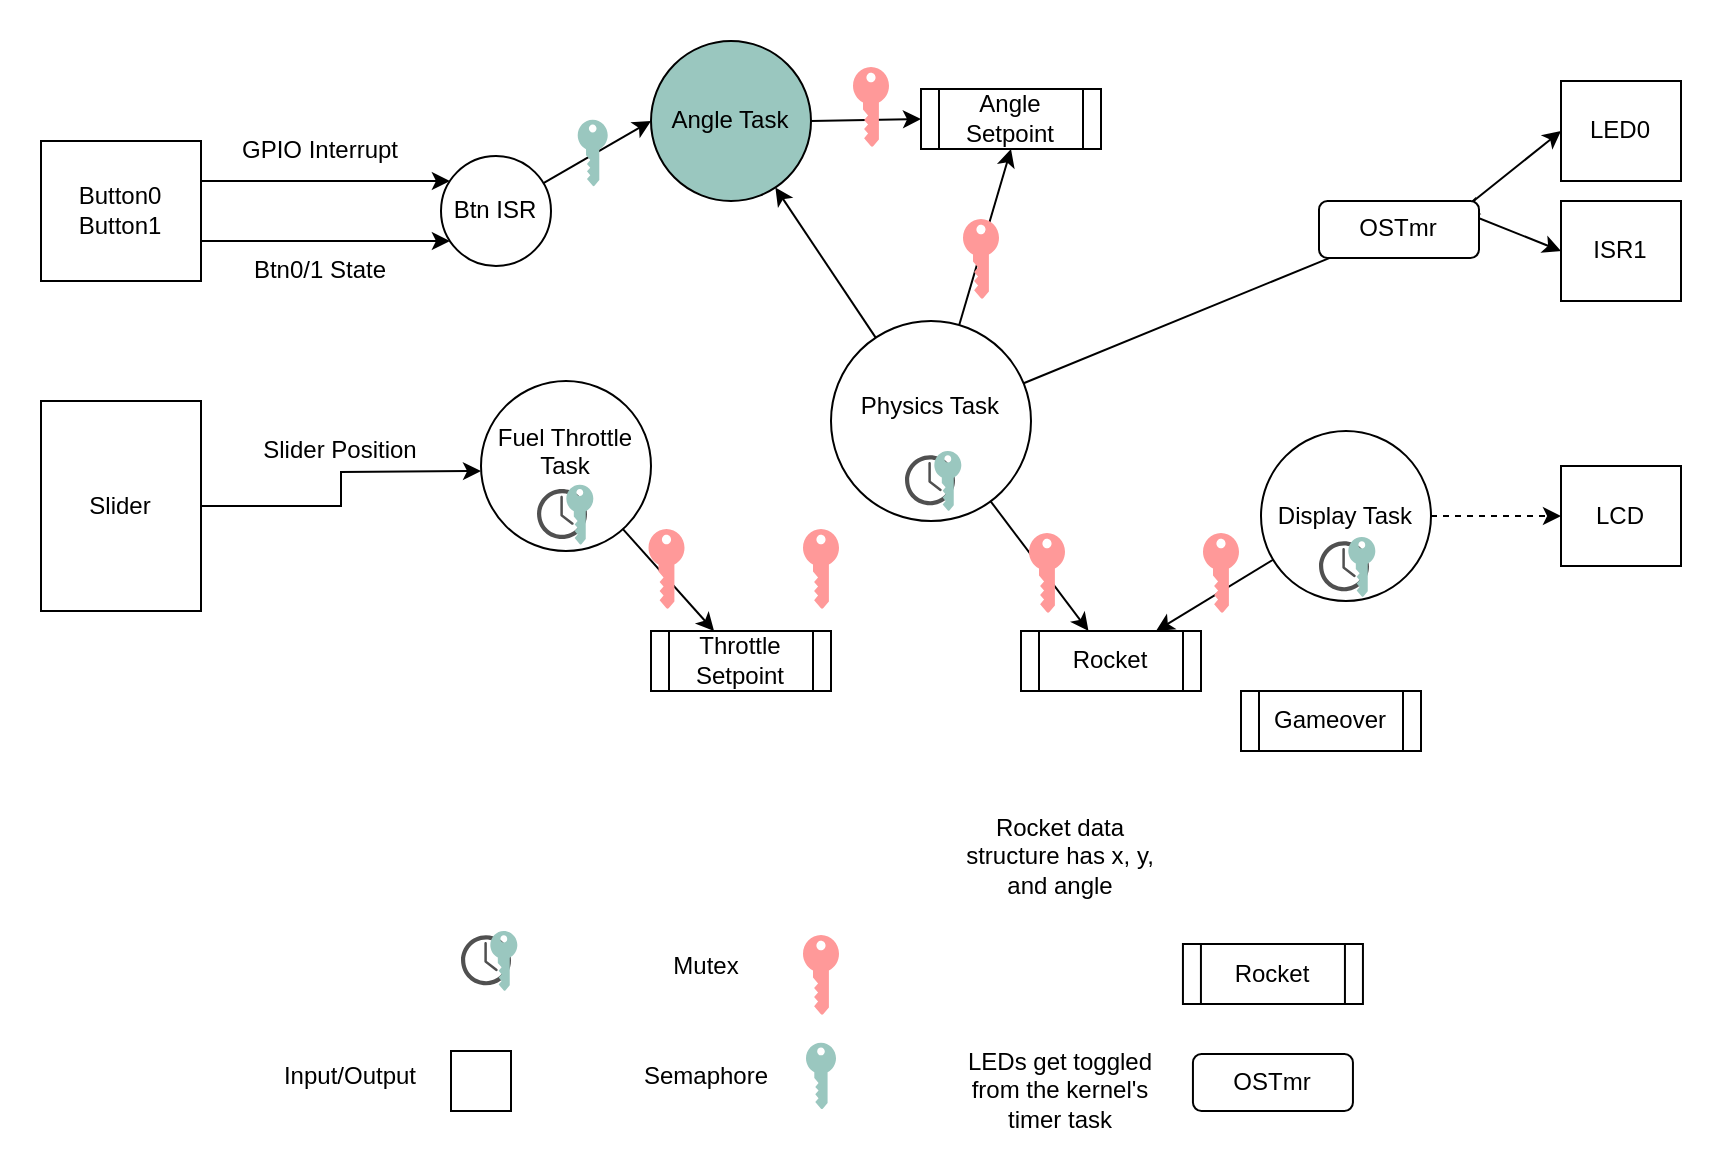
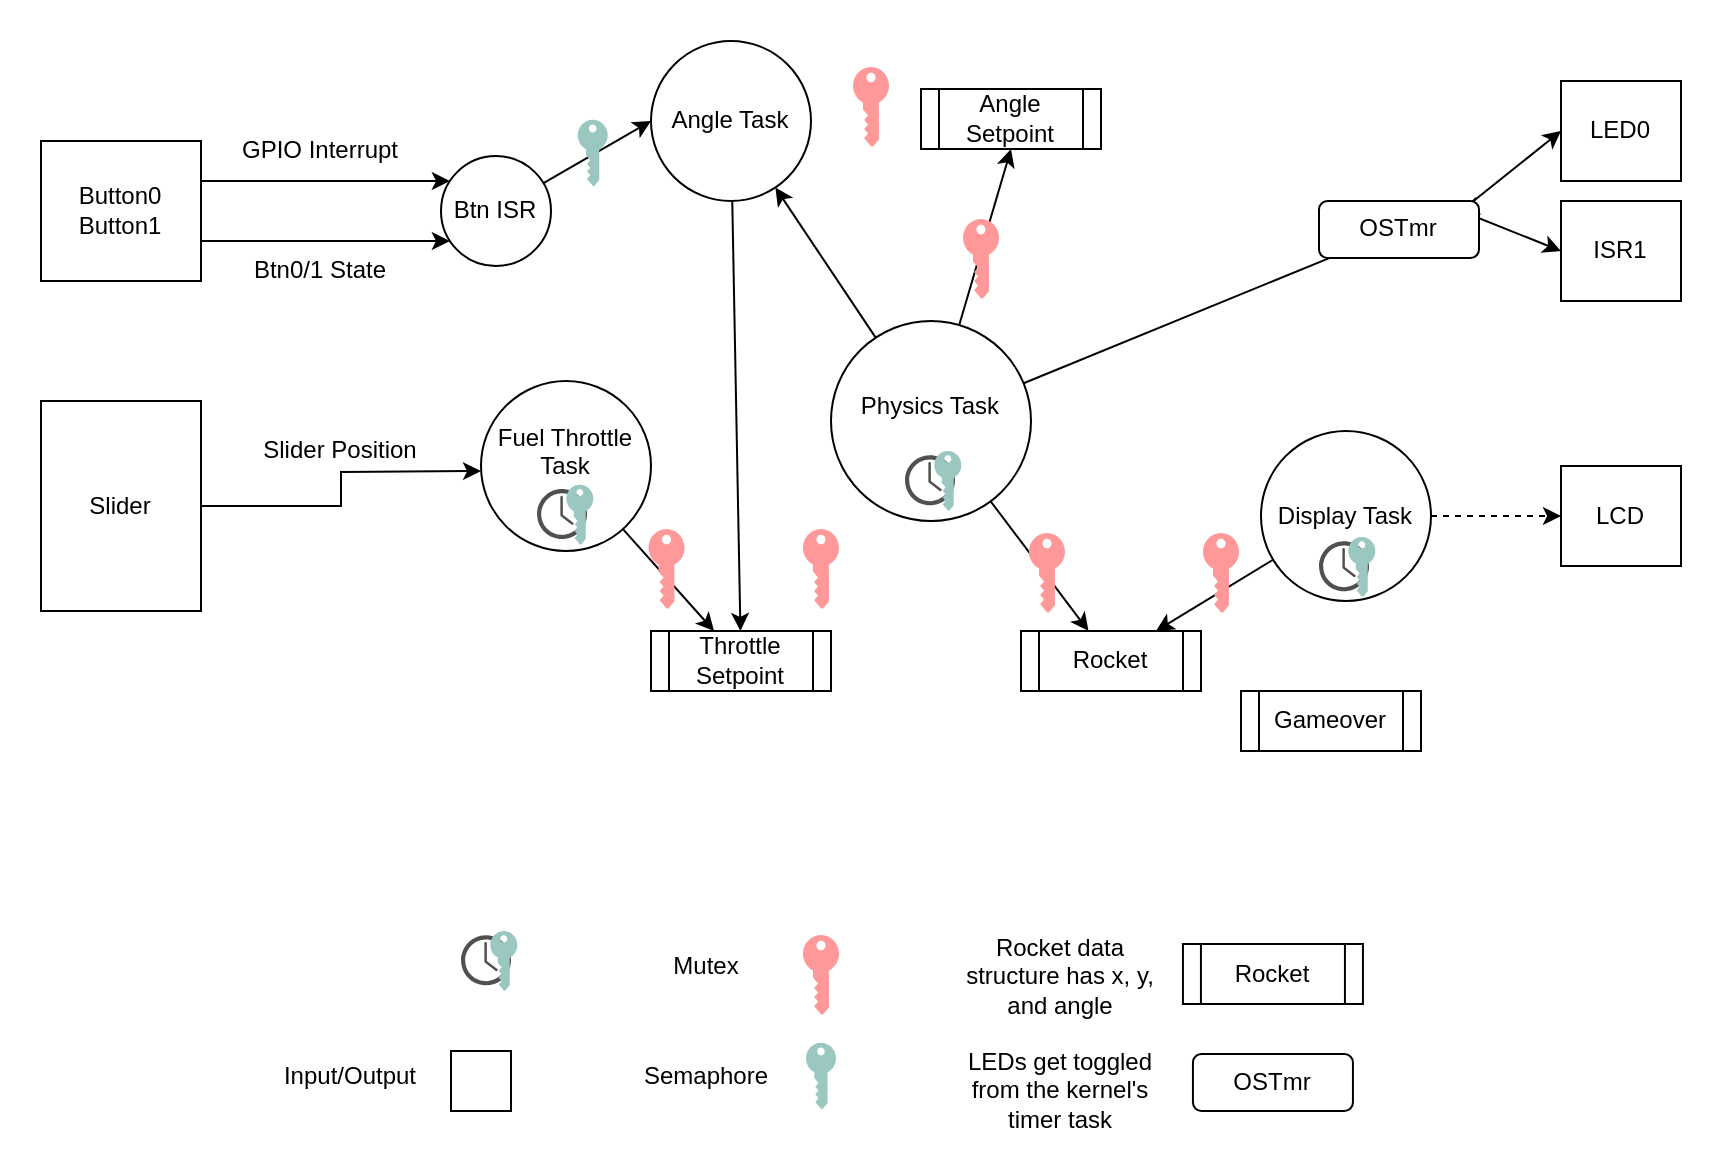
node "Angle Task": fillcolor #9ac7bf -> #ffffff
edge "Angle Task" -> "Angle Setpoint": now "Angle Task" -> "Throttle Setpoint"
node "Rocket data structure has x, y, and angle": moved (1061, 856) -> (1061, 976)
